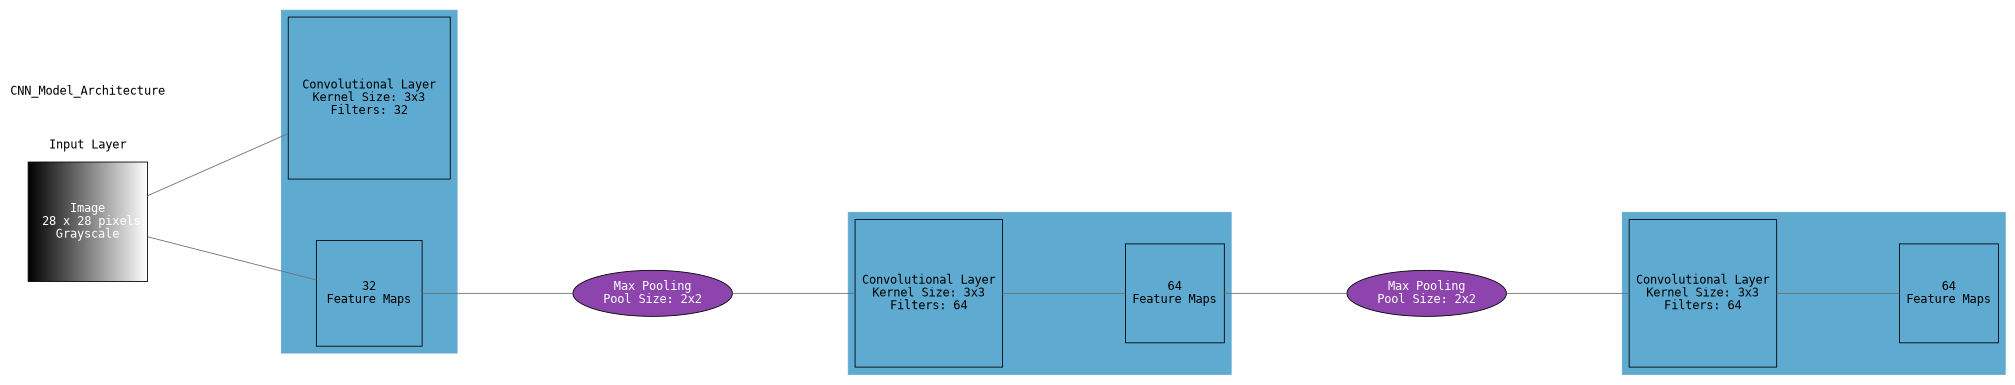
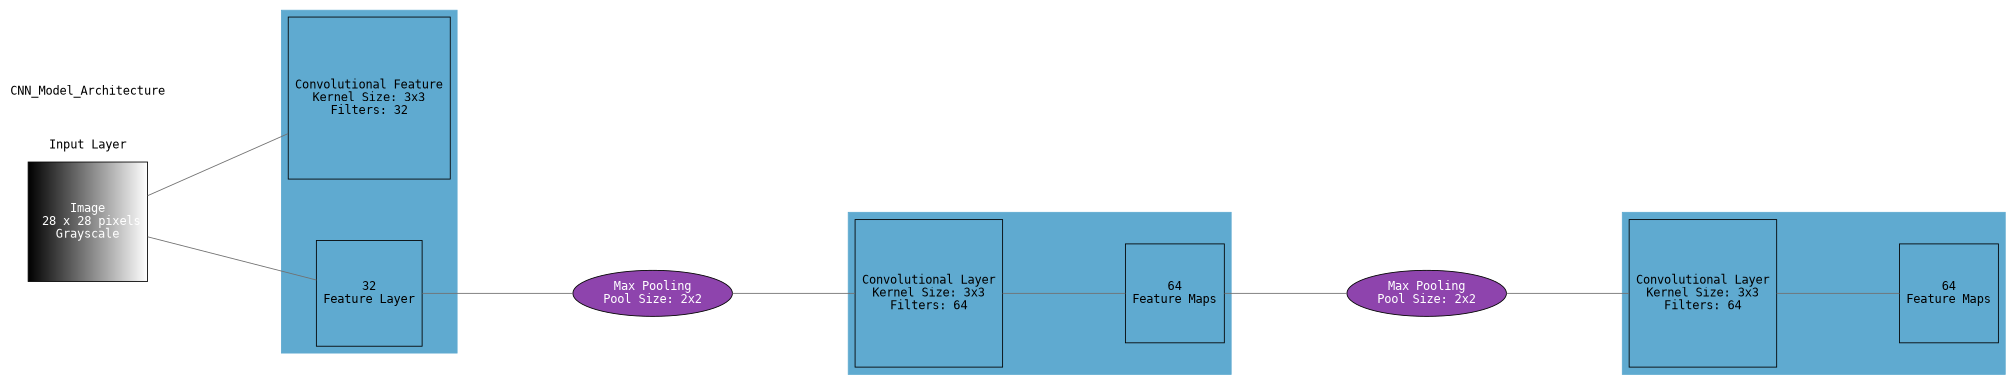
node "Convolutional Layer Kernel Size: 3x3 Filters: 32": label "Convolutional Layer Kernel Size: 3x3 Filters: 32" -> "Convolutional Feature Kernel Size: 3x3 Filters: 32"
node "32 Feature Maps": label "32 Feature Maps" -> "32 Feature Layer"
